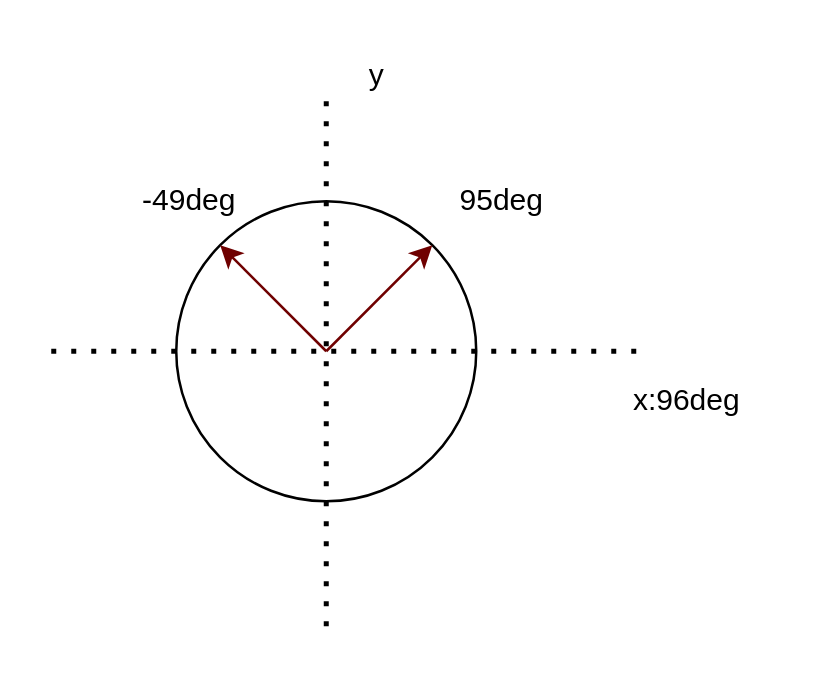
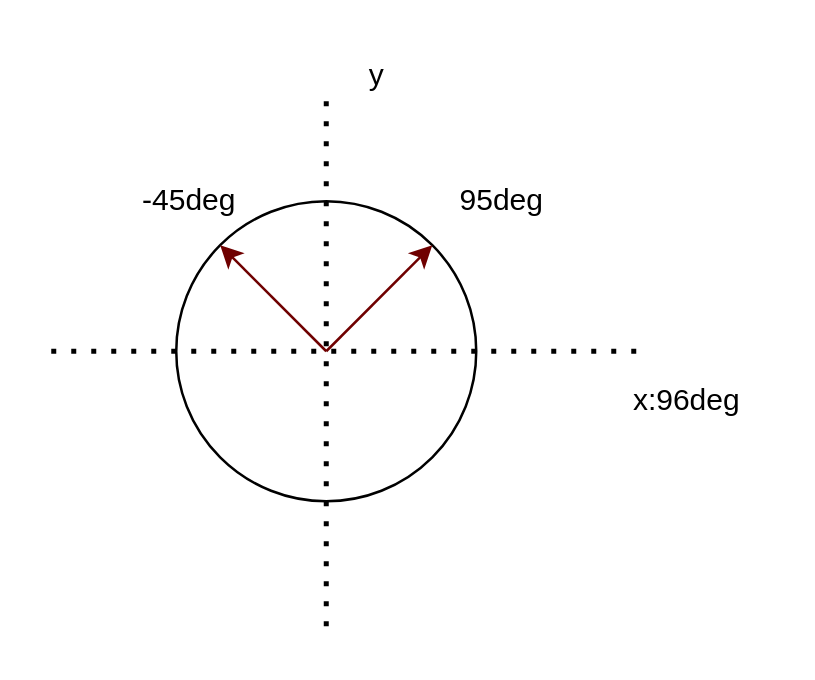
node "-49deg": label "-49deg" -> "-45deg"
